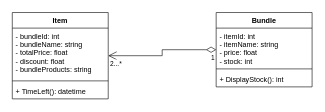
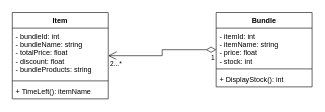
node "+ TimeLeft(): datetime": label "+ TimeLeft(): datetime" -> "+ TimeLeft(): itemName"
